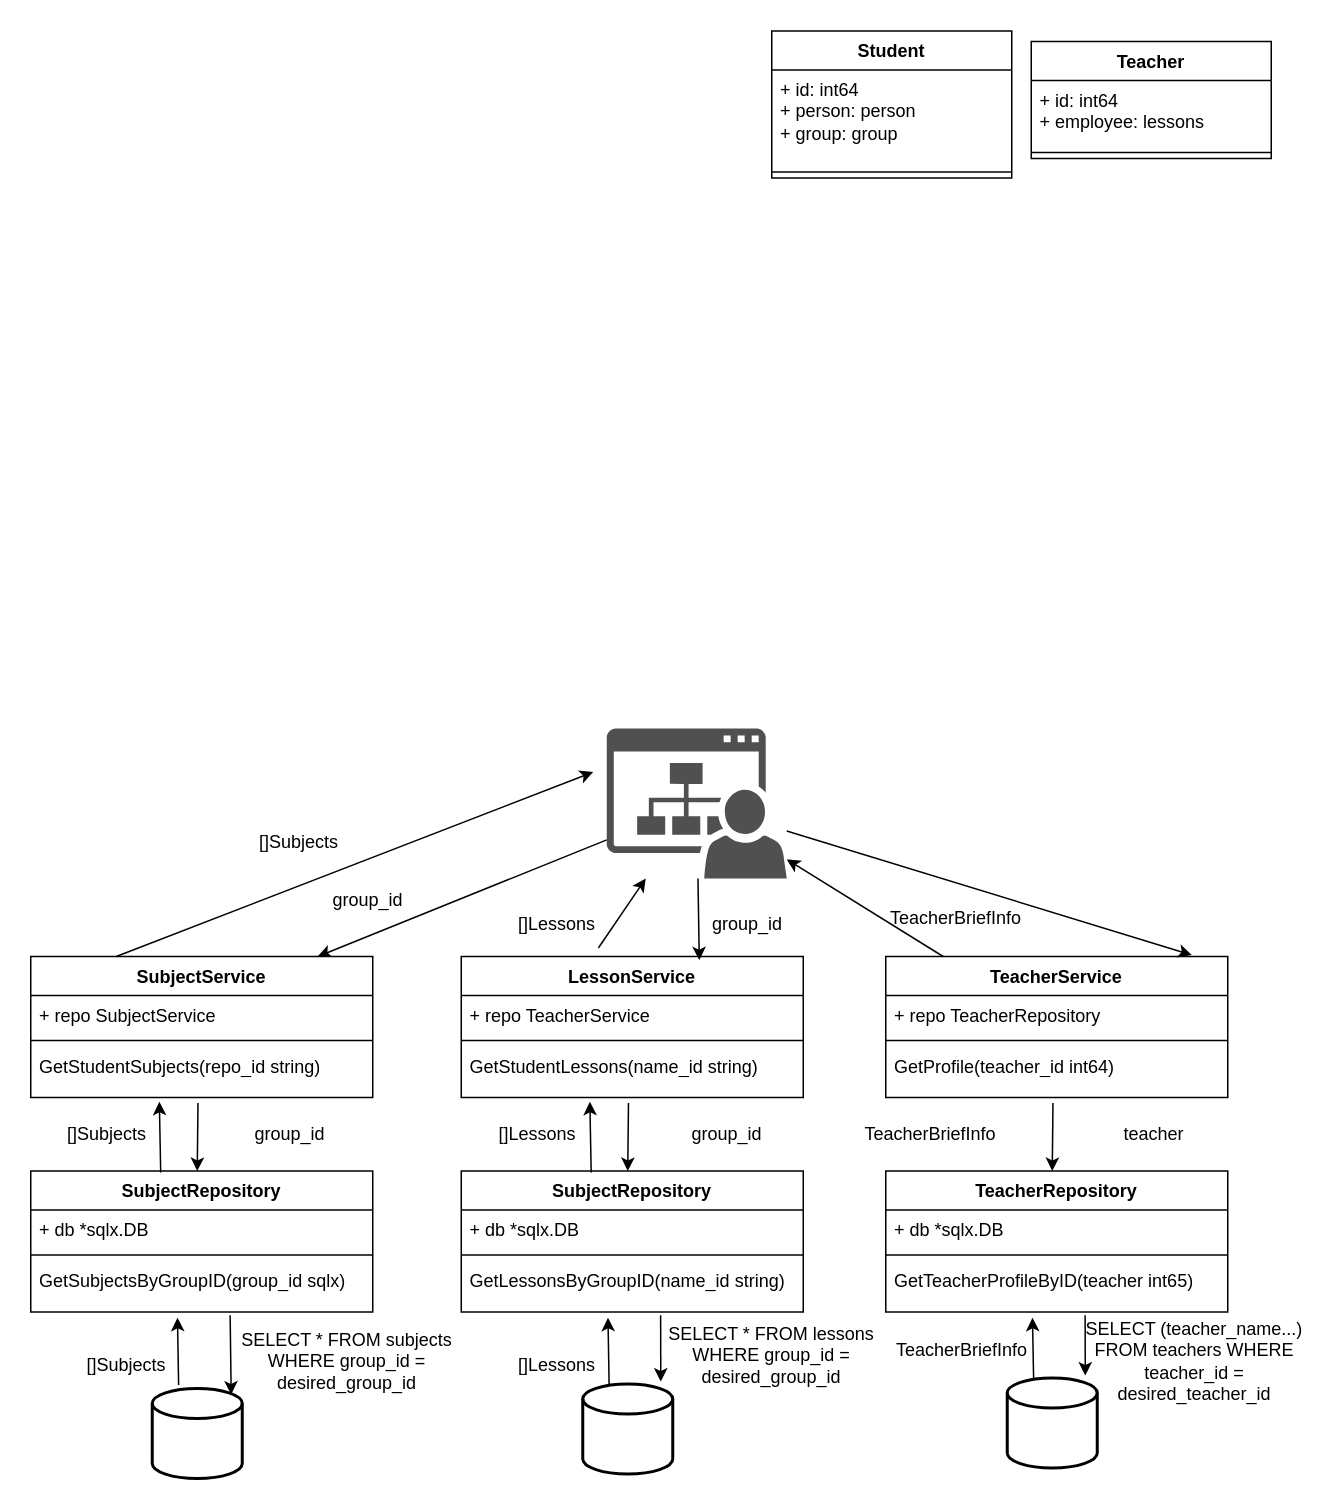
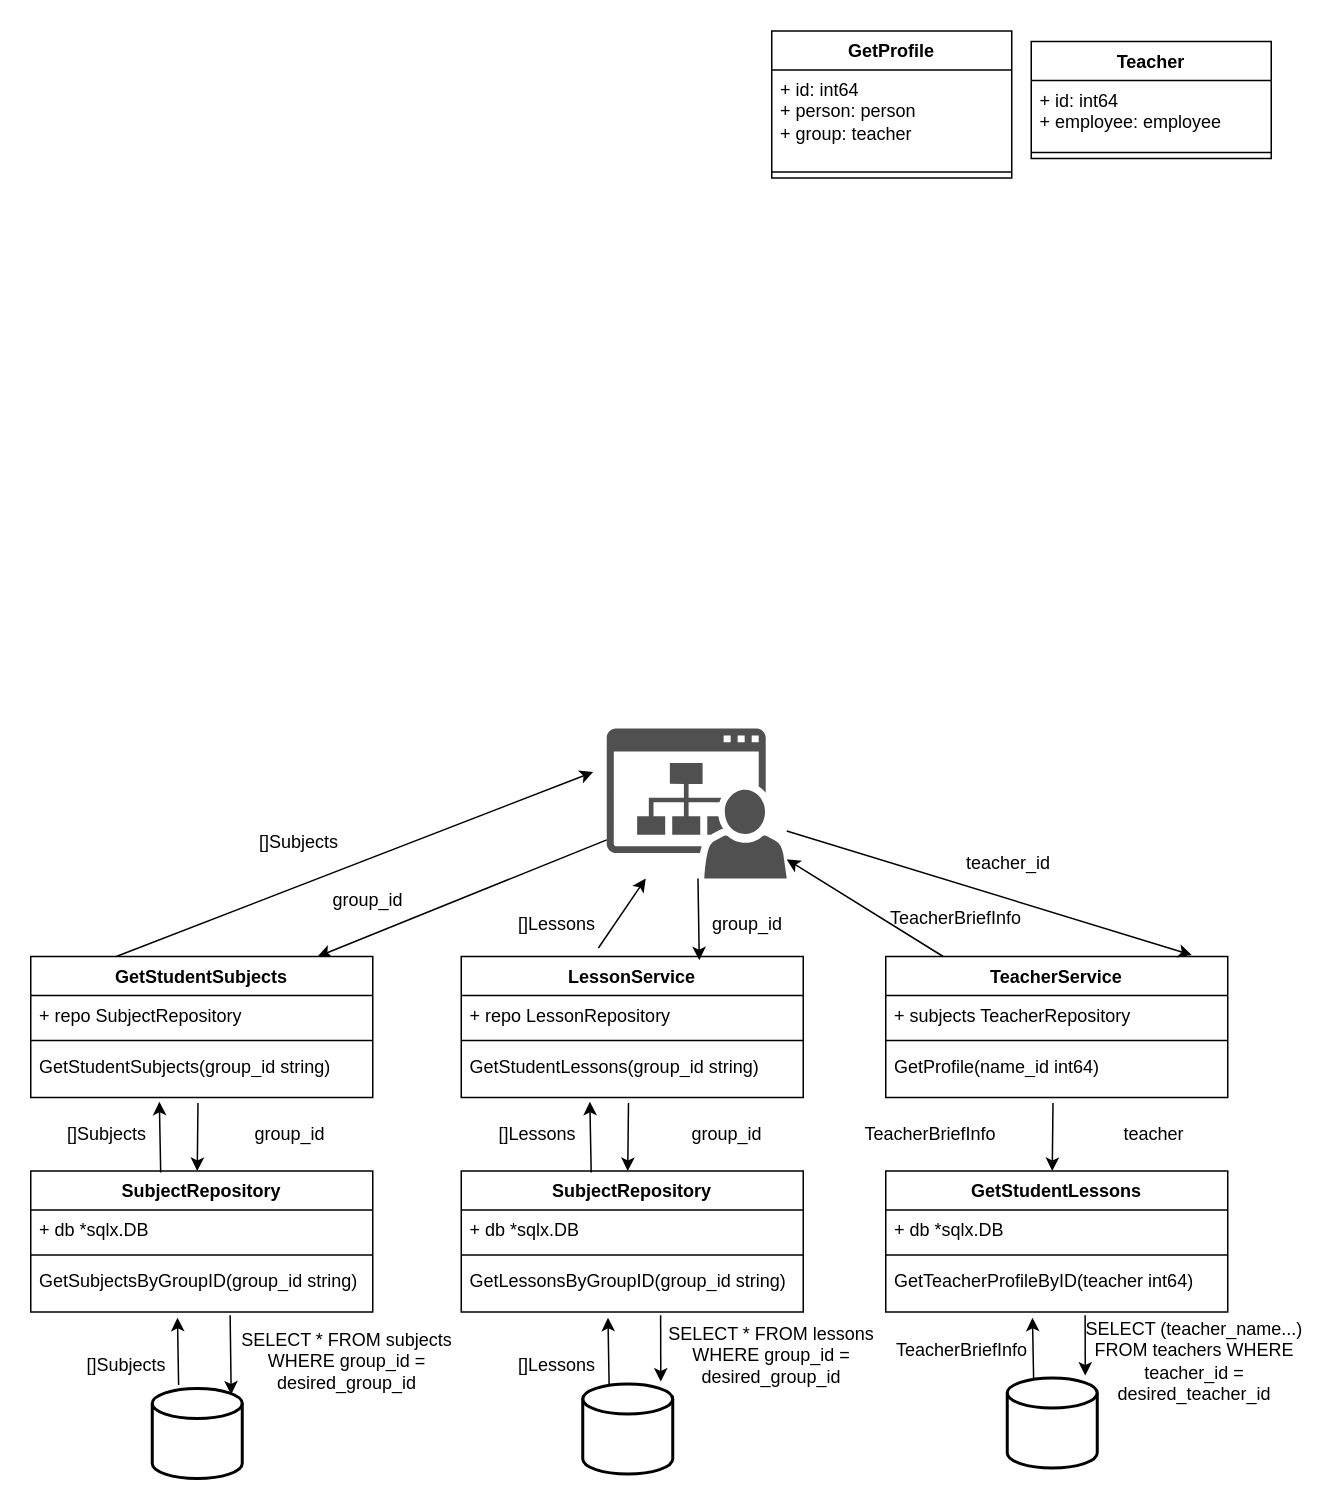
node "Student": label "Student" -> "GetProfile"
node "+ id: int64 + employee: lessons": label "+ id: int64 + employee: lessons" -> "+ id: int64 + employee: employee"
node "+ id: int64 + person: person + group: group": label "+ id: int64 + person: person + group: group" -> "+ id: int64 + person: person + group: teacher"
node "teacher_id": added
node "SubjectService": label "SubjectService" -> "GetStudentSubjects"
node "+ repo SubjectService": label "+ repo SubjectService" -> "+ repo SubjectRepository"
node "+ repo TeacherService": label "+ repo TeacherService" -> "+ repo LessonRepository"
node "+ repo TeacherRepository": label "+ repo TeacherRepository" -> "+ subjects TeacherRepository"
node "GetStudentLessons(name_id string)": label "GetStudentLessons(name_id string)" -> "GetStudentLessons(group_id string)"
node "GetProfile(teacher_id int64)": label "GetProfile(teacher_id int64)" -> "GetProfile(name_id int64)"
node "GetStudentSubjects(repo_id string)": label "GetStudentSubjects(repo_id string)" -> "GetStudentSubjects(group_id string)"
node "TeacherRepository": label "TeacherRepository" -> "GetStudentLessons"
node "GetSubjectsByGroupID(group_id sqlx)": label "GetSubjectsByGroupID(group_id sqlx)" -> "GetSubjectsByGroupID(group_id string)"
node "GetLessonsByGroupID(name_id string)": label "GetLessonsByGroupID(name_id string)" -> "GetLessonsByGroupID(group_id string)"
node "GetTeacherProfileByID(teacher int65)": label "GetTeacherProfileByID(teacher int65)" -> "GetTeacherProfileByID(teacher int64)"
